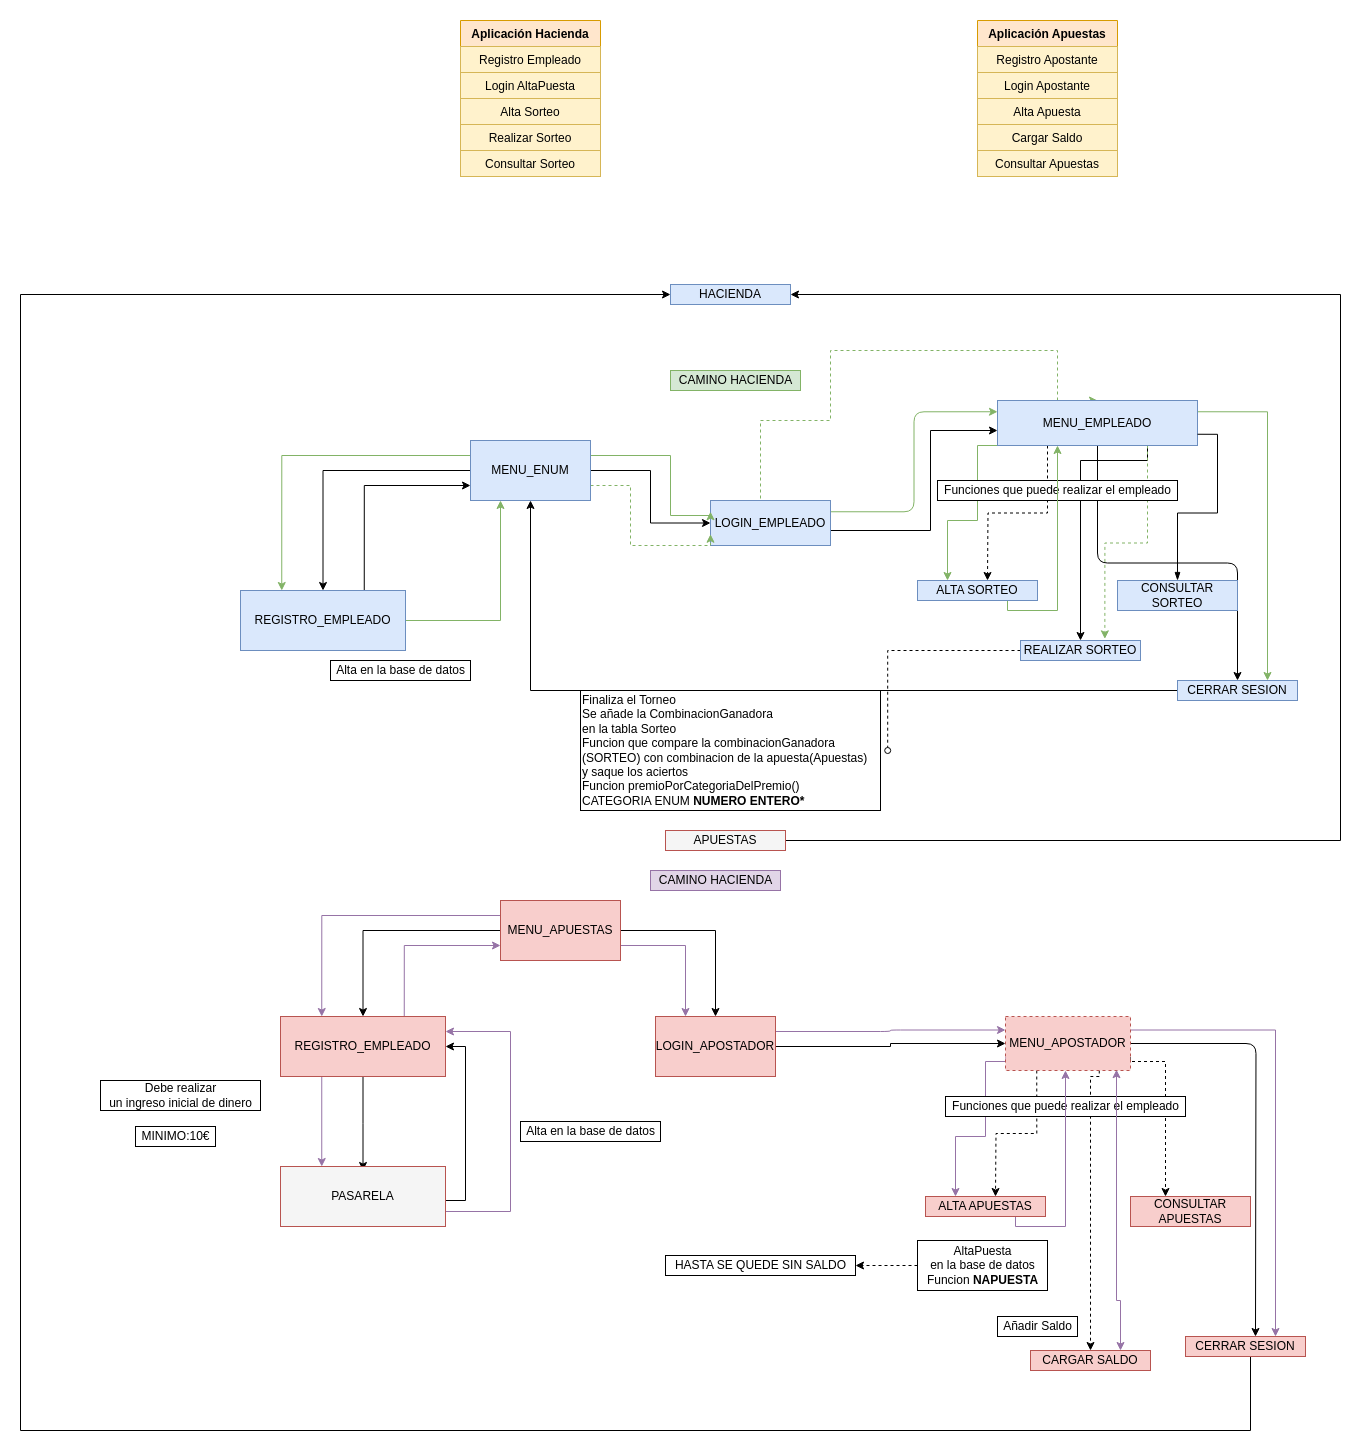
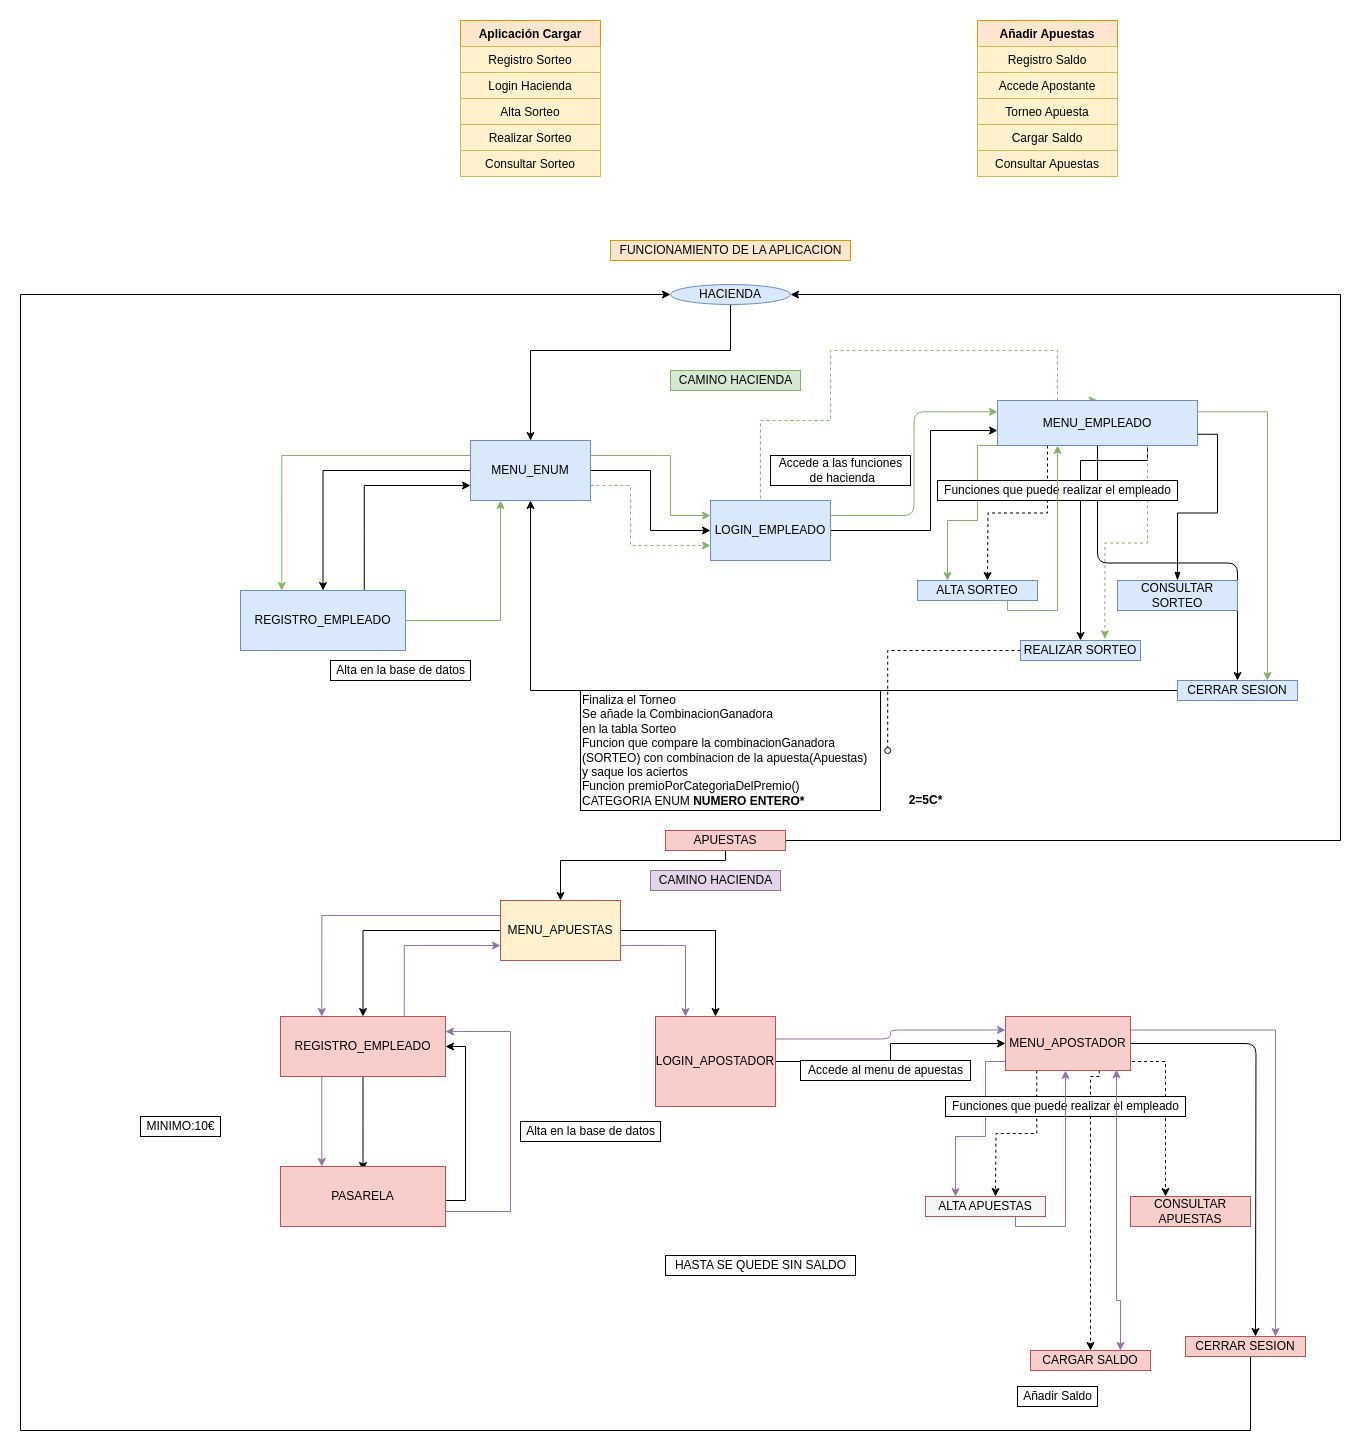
node "Aplicación Hacienda": label "Aplicación Hacienda" -> "Aplicación Cargar"
node "Aplicación Apuestas": label "Aplicación Apuestas" -> "Añadir Apuestas"
node "Registro Empleado": label "Registro Empleado" -> "Registro Sorteo"
node "Registro Apostante": label "Registro Apostante" -> "Registro Saldo"
node "Login AltaPuesta": label "Login AltaPuesta" -> "Login Hacienda"
node "Login Apostante": label "Login Apostante" -> "Accede Apostante"
node "Alta Apuesta": label "Alta Apuesta" -> "Torneo Apuesta"
node "FUNCIONAMIENTO DE LA APLICACION": added
node "HACIENDA": shape rectangle -> ellipse
edge "HACIENDA" -> "MENU_ENUM": added
node "Accede a las funciones de hacienda": added
node "LOGIN_EMPLEADO": size 120x45 -> 120x60
node "2=5C*": added
node "APUESTAS": fillcolor #f5f5f5 -> #f8cecc
edge "APUESTAS" -> "MENU_APUESTAS": added
node "MENU_APUESTAS": fillcolor #f8cecc -> #fff2cc
node "MENU_APOSTADOR": style dashed -> solid
node "LOGIN_APOSTADOR": size 120x60 -> 120x90
node "Accede al menu de apuestas": added
node "Debe realizar un ingreso inicial de dinero": removed
node "MINIMO:10€": moved (176, 1137) -> (181, 1127)
node "PASARELA": fillcolor #f5f5f5 -> #f8cecc
node "ALTA APUESTAS": fillcolor #f8cecc -> #f5f5f5
edge "AltaPuesta en la base de datos Funcion NAPUESTA" -> "HASTA SE QUEDE SIN SALDO": removed
node "AltaPuesta en la base de datos Funcion NAPUESTA": removed
node "Añadir Saldo": moved (1038, 1327) -> (1058, 1397)
